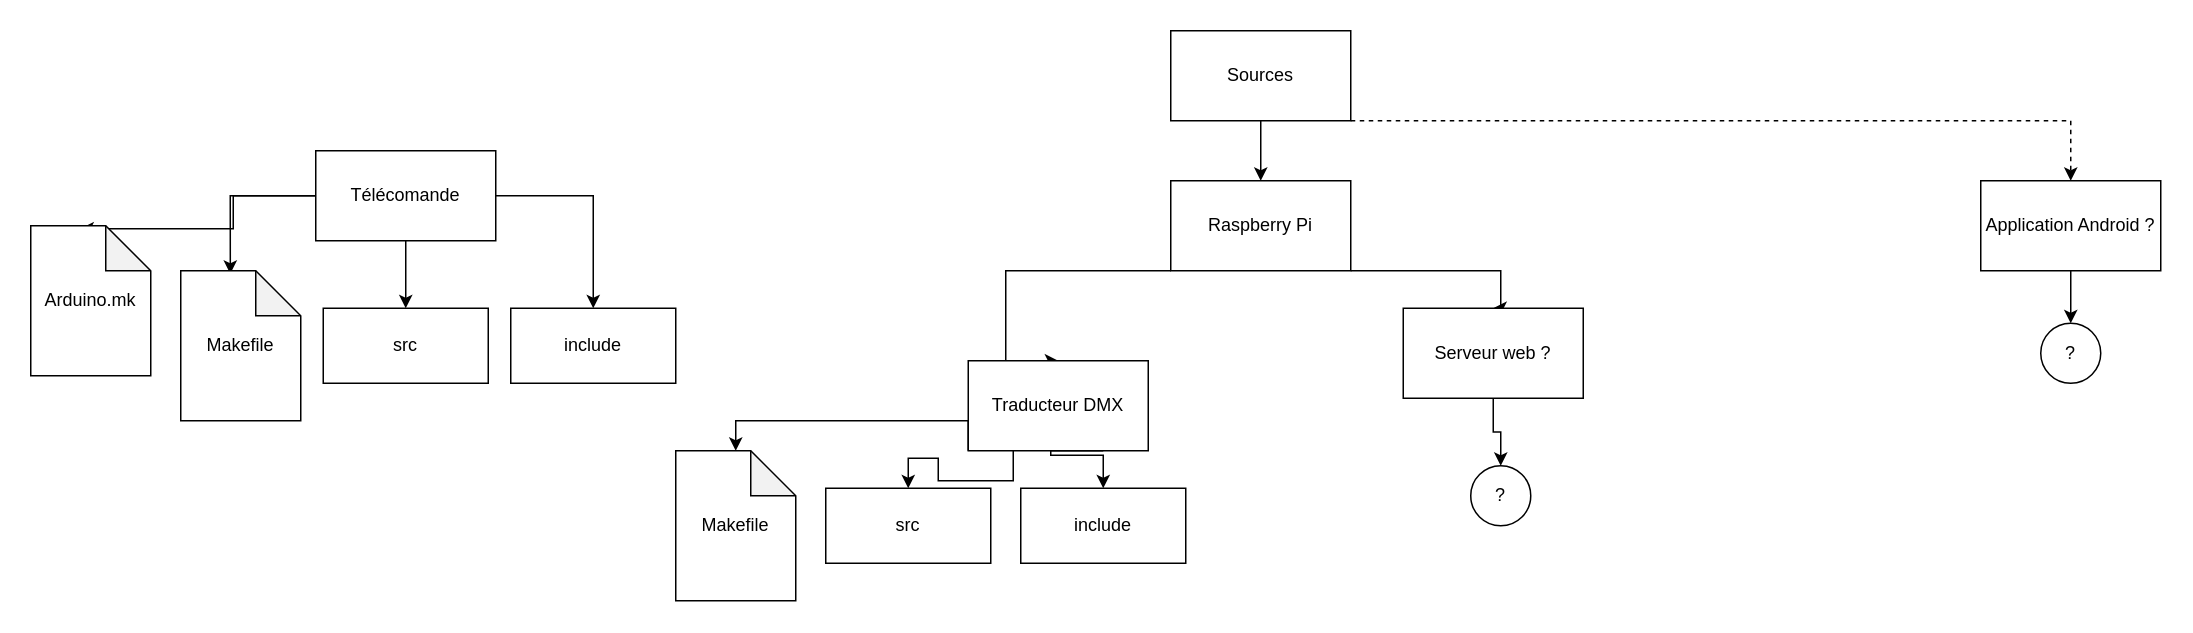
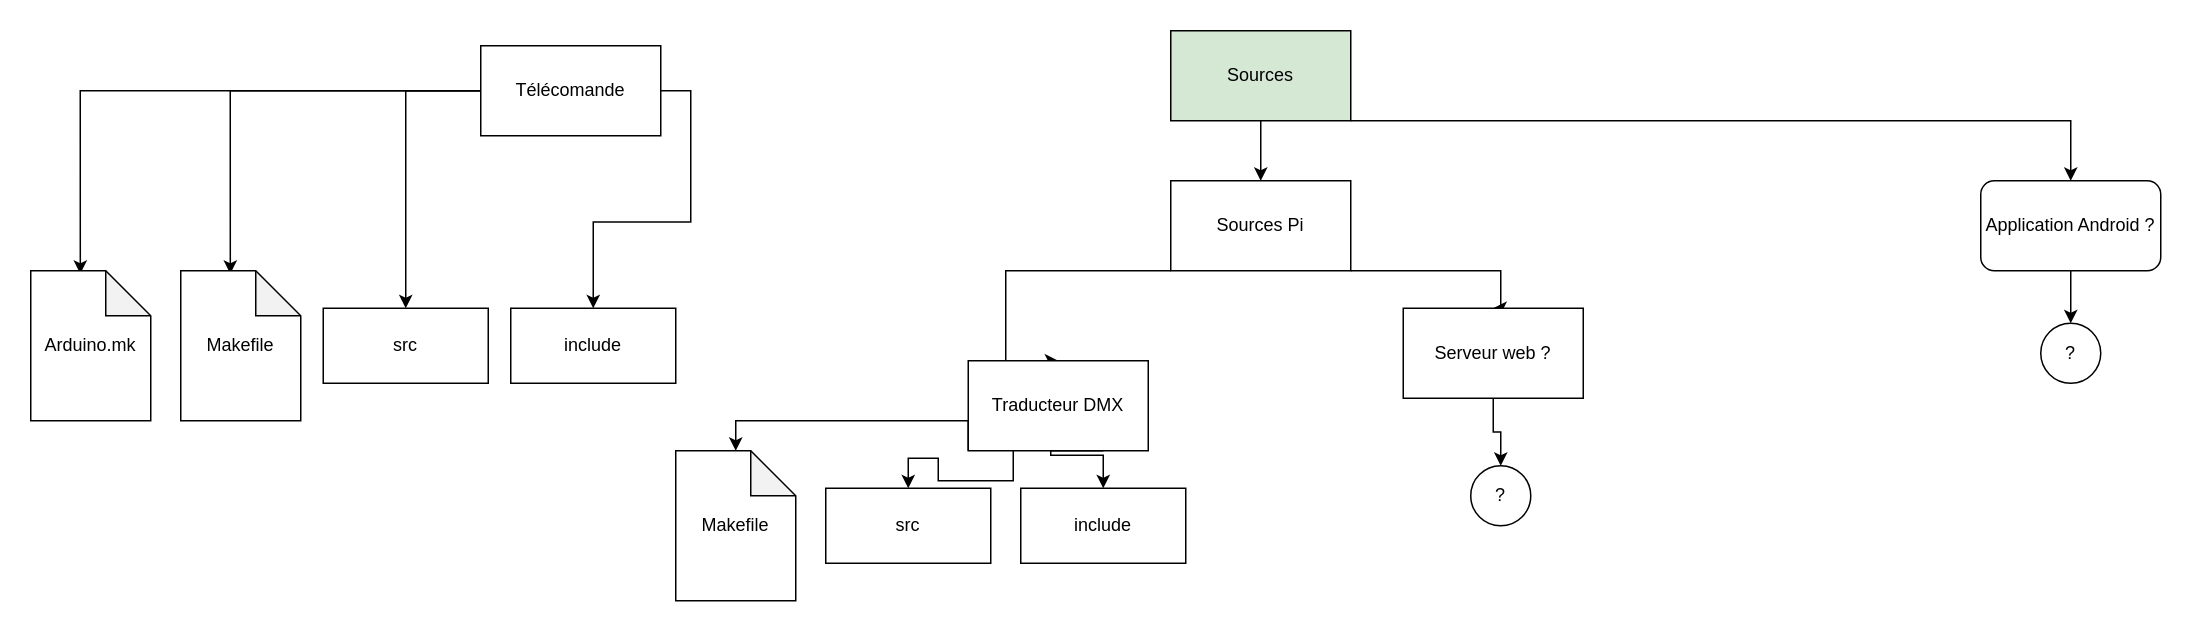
node "Sources": fillcolor #ffffff -> #d5e8d4
edge "Sources" -> "Application Android ?": style dashed -> solid
node "Télécomande": moved (406, 196) -> (571, 91)
node "Raspberry Pi": label "Raspberry Pi" -> "Sources Pi"
node "Application Android ?": shape rectangle -> rounded rectangle
node "Arduino.mk": moved (91, 301) -> (91, 346)
